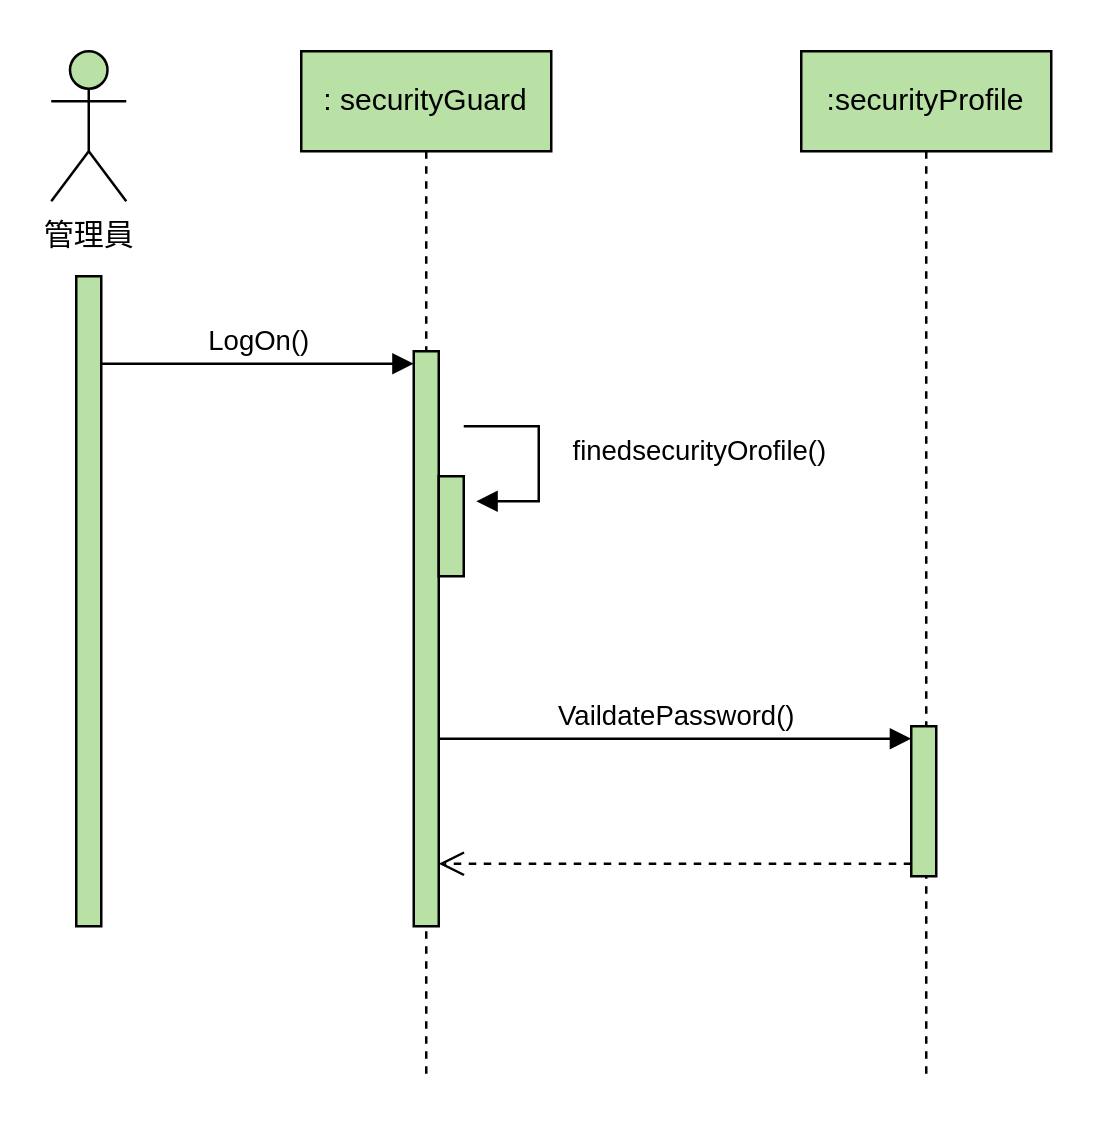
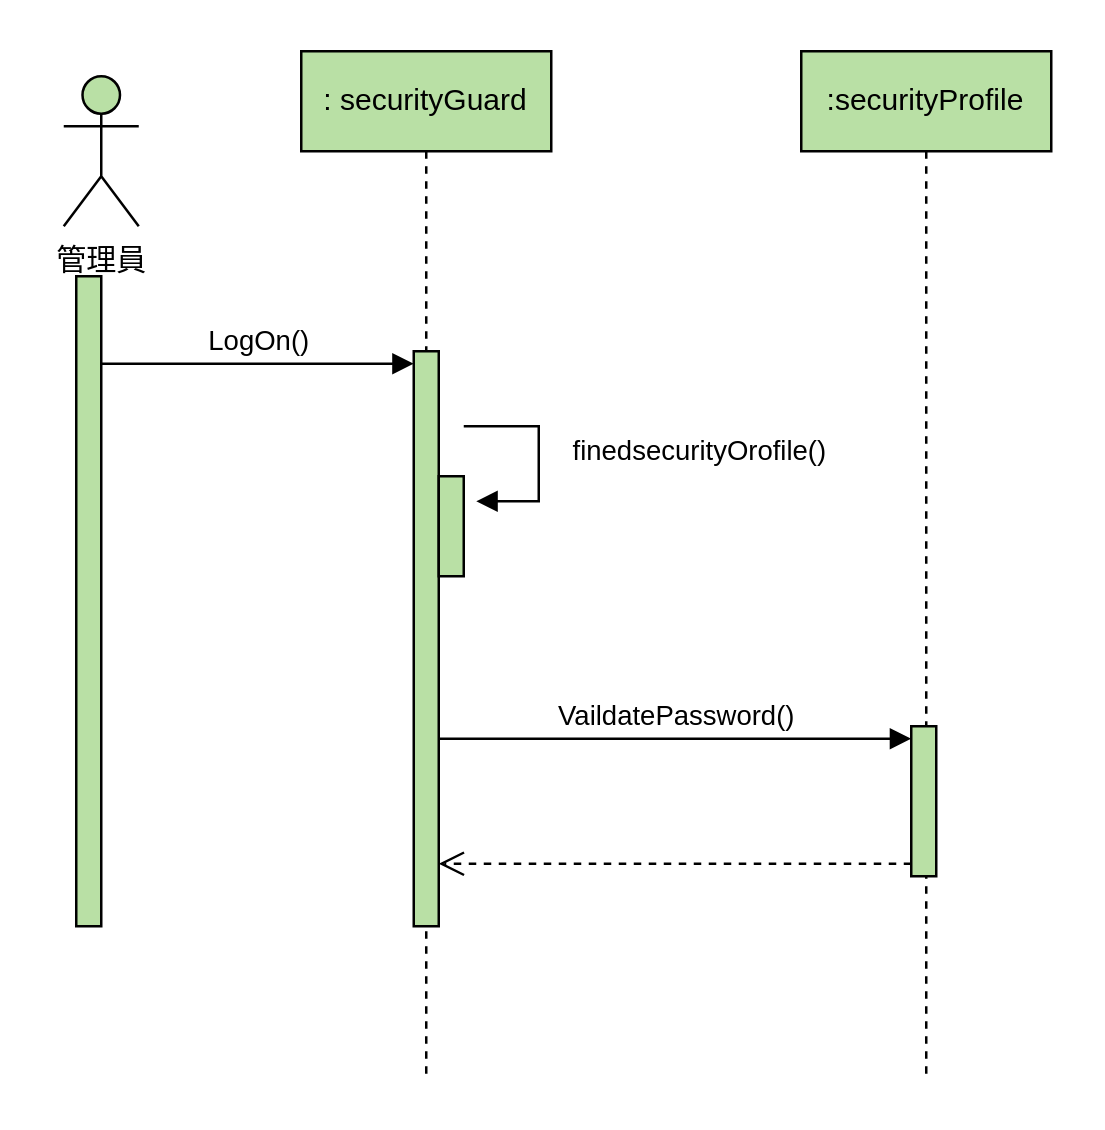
node "管理員": moved (89, 126) -> (101, 151)
